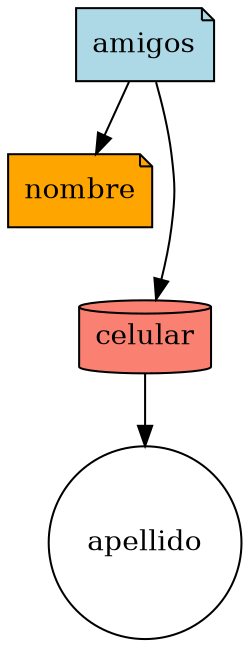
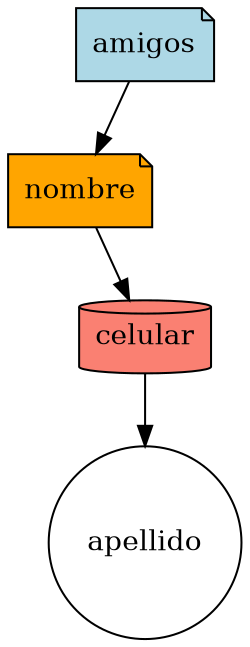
edge "amigos" -> "celular": now "nombre" -> "celular"
